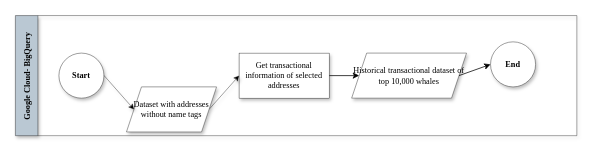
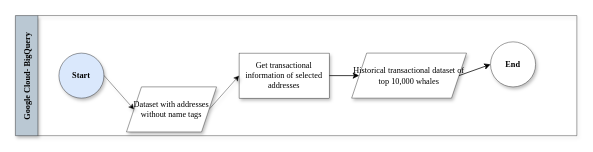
node "Start": fillcolor #ffffff -> #dae8fc
